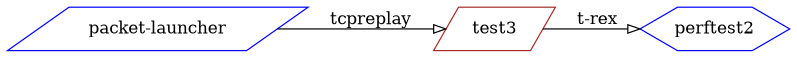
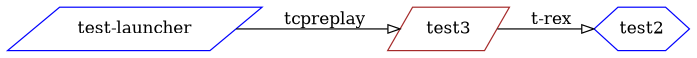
node "packet-launcher": label "packet-launcher" -> "test-launcher"
node "perftest2": label "perftest2" -> "test2"
